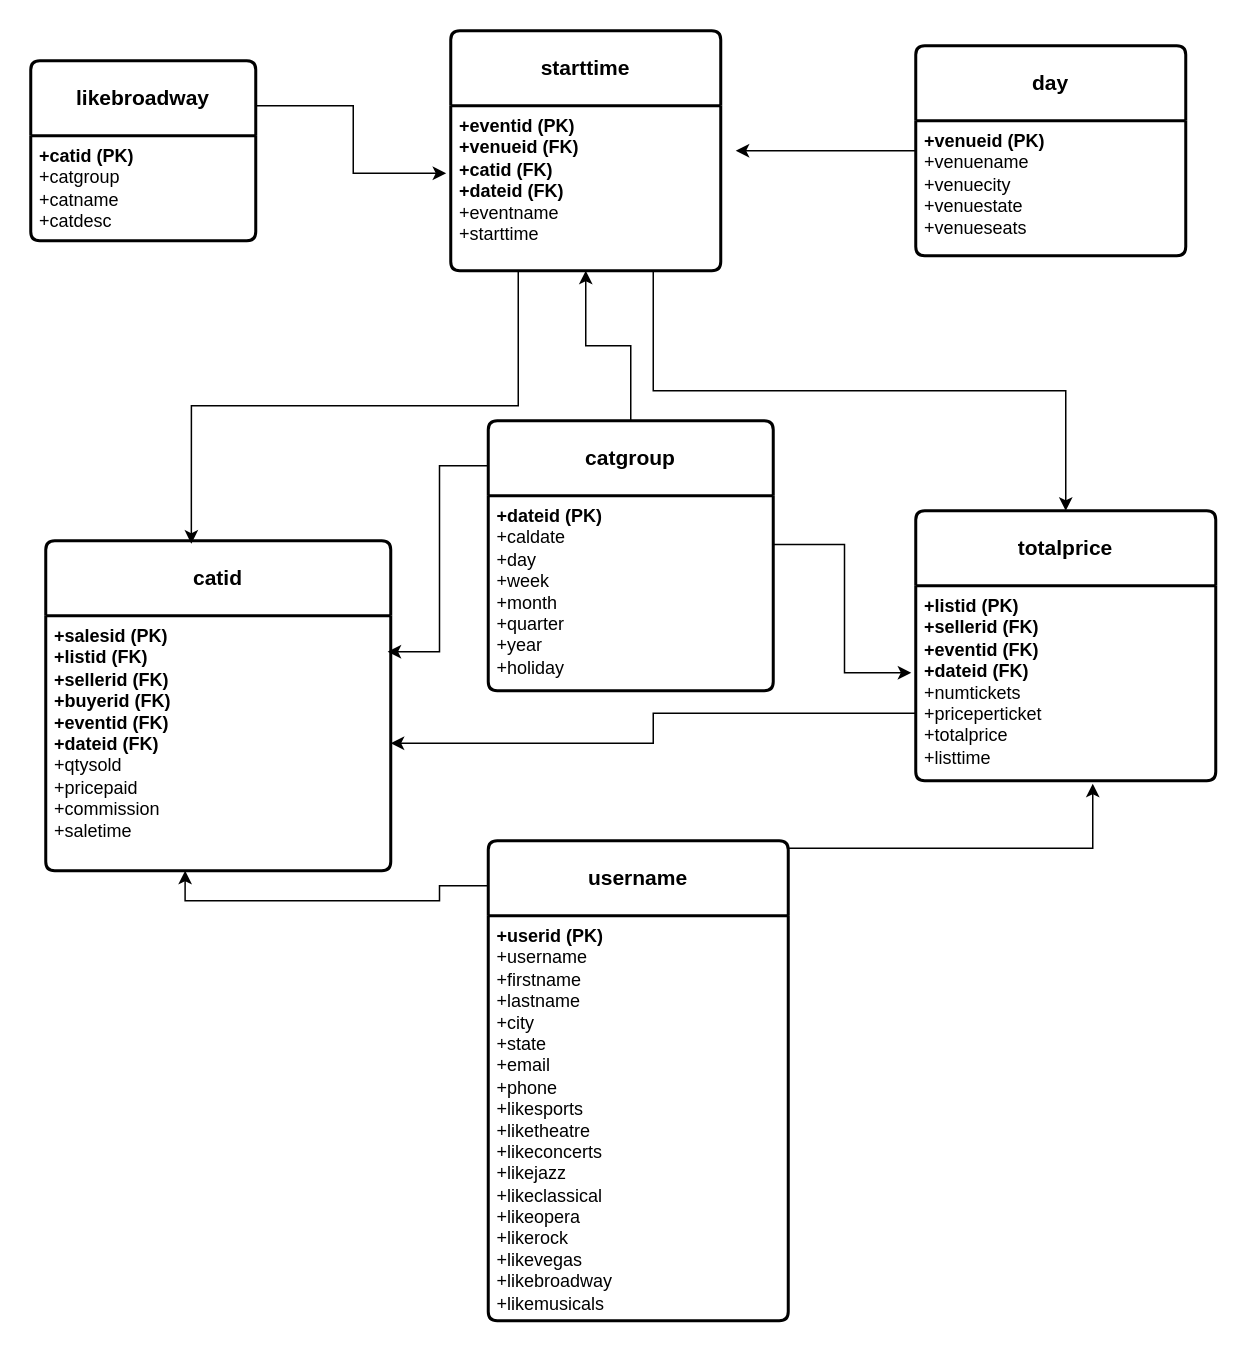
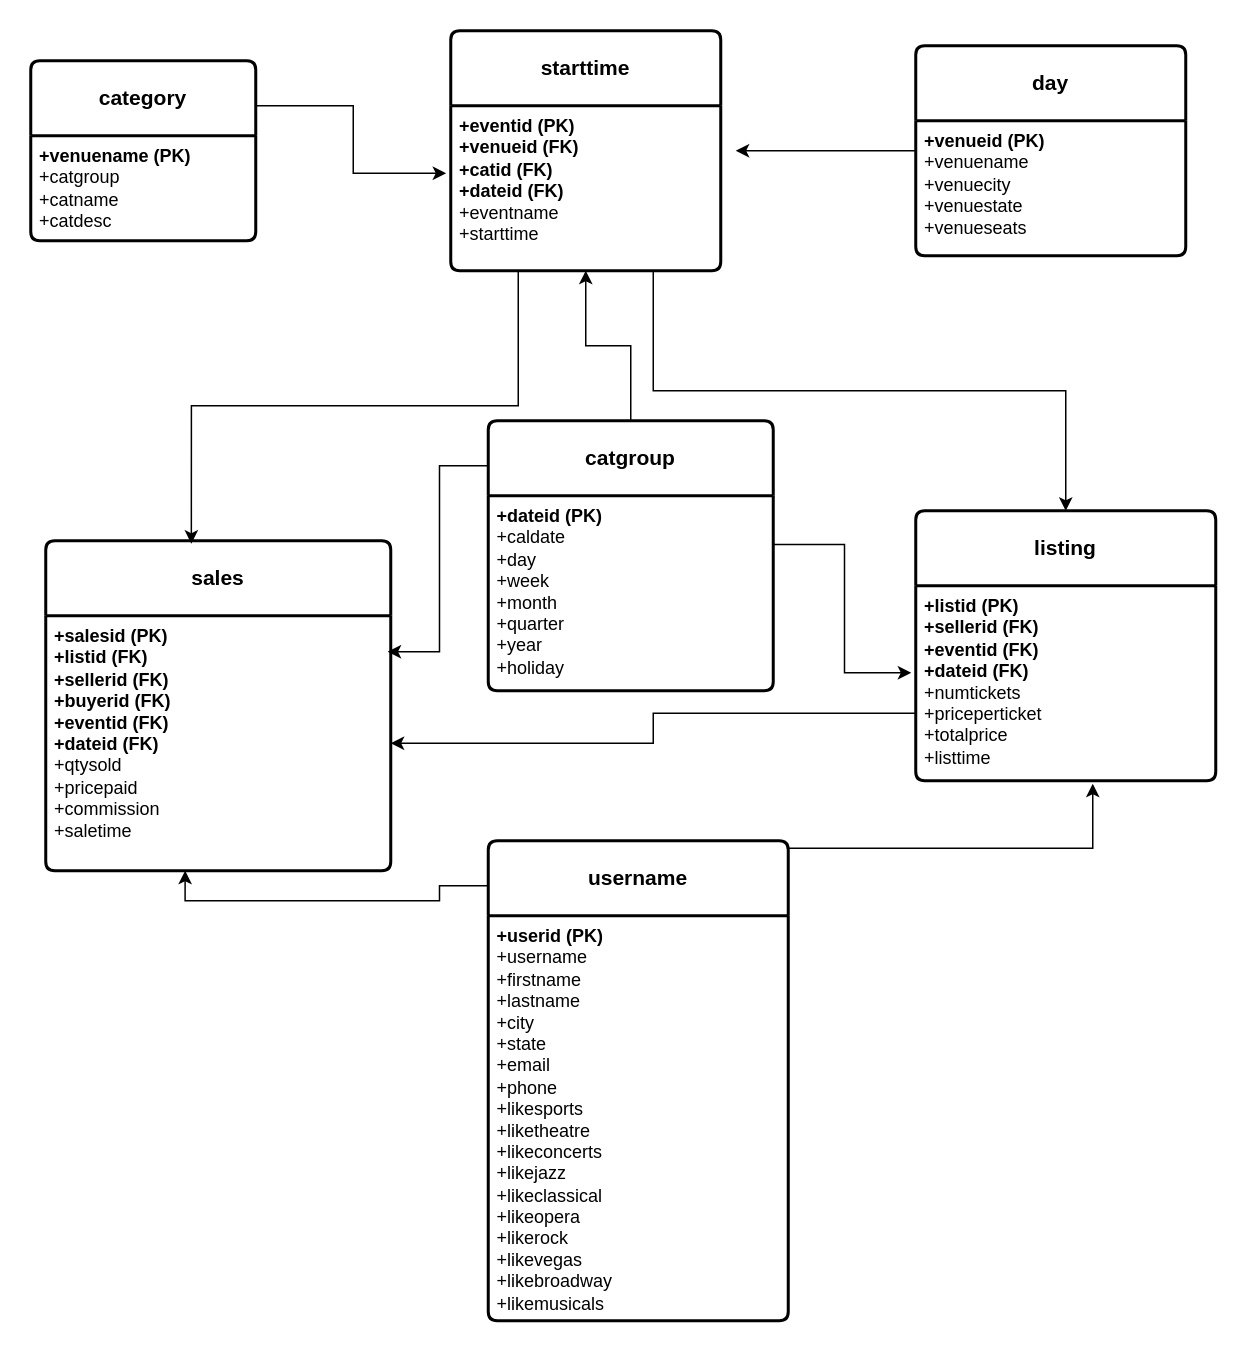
node "likebroadway": label "likebroadway" -> "category"
node "+catid (PK) +catgroup +catname +catdesc": label "+catid (PK) +catgroup +catname +catdesc" -> "+venuename (PK) +catgroup +catname +catdesc"
node "totalprice": label "totalprice" -> "listing"
node "catid": label "catid" -> "sales"
